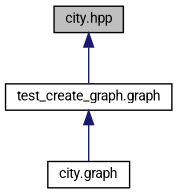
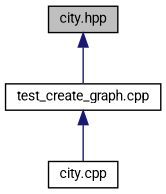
node "test_create_graph.graph": label "test_create_graph.graph" -> "test_create_graph.cpp"
node "city.graph": label "city.graph" -> "city.cpp"
